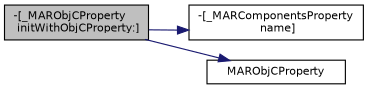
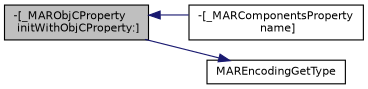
edge "-[_MARObjCProperty initWithObjCProperty:]" -> "-[_MARComponentsProperty name]": reversed
node "MARObjCProperty": label "MARObjCProperty" -> "MAREncodingGetType"
